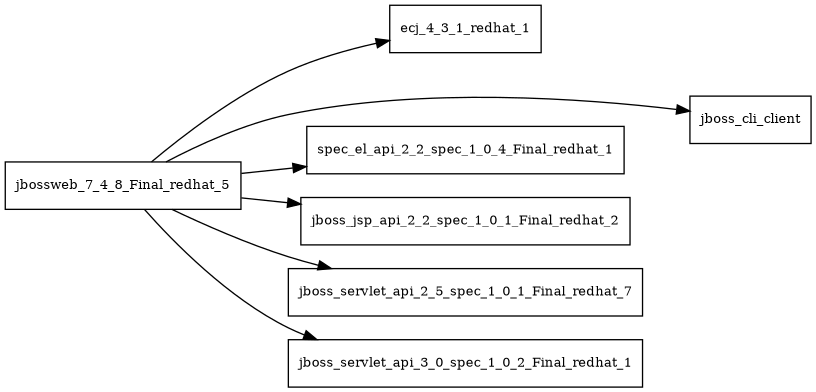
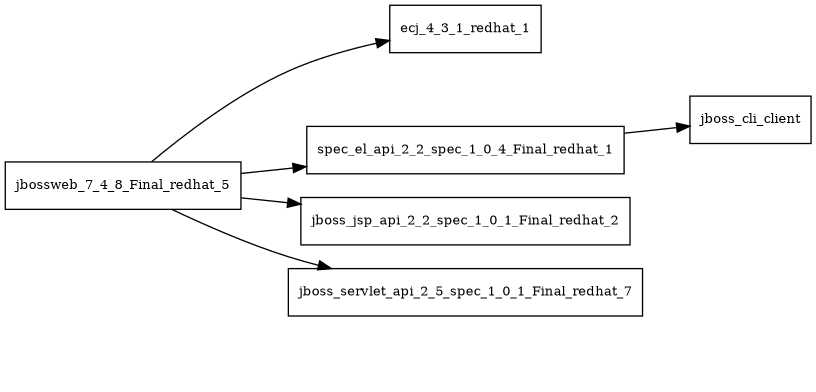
edge "jbossweb_7_4_8_Final_redhat_5" -> "jboss_cli_client": now "spec_el_api_2_2_spec_1_0_4_Final_redhat_1" -> "jboss_cli_client"
node "jboss_servlet_api_3_0_spec_1_0_2_Final_redhat_1": removed
